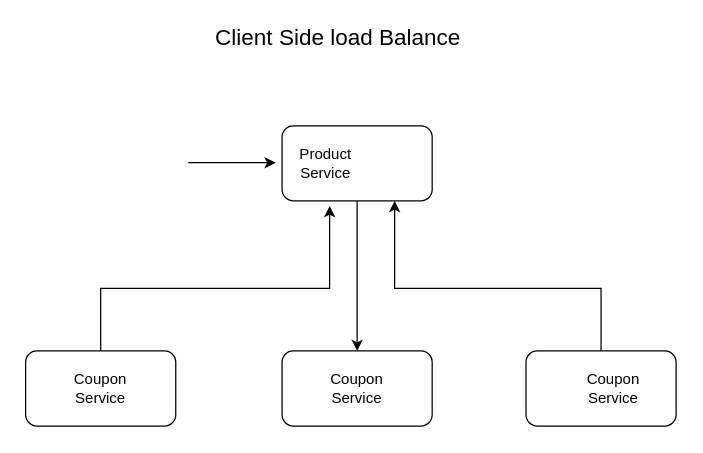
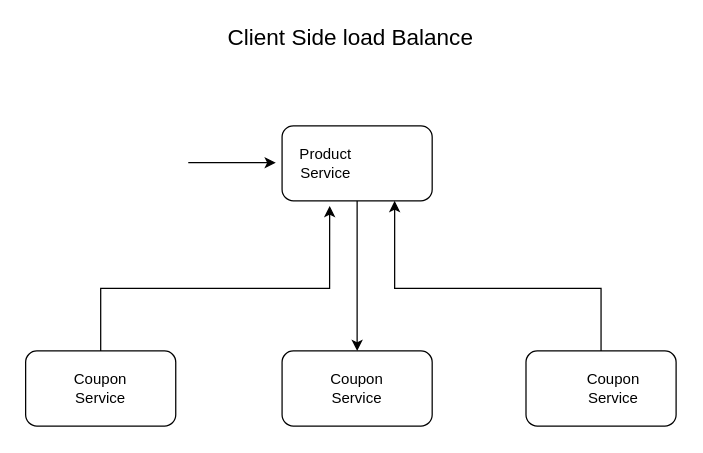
node "Client Side load Balance": moved (338, 38) -> (351, 38)
